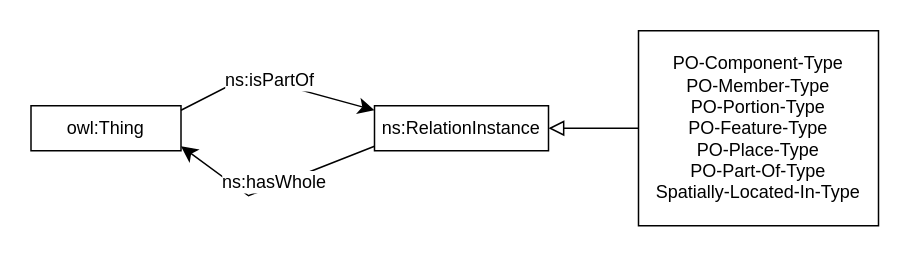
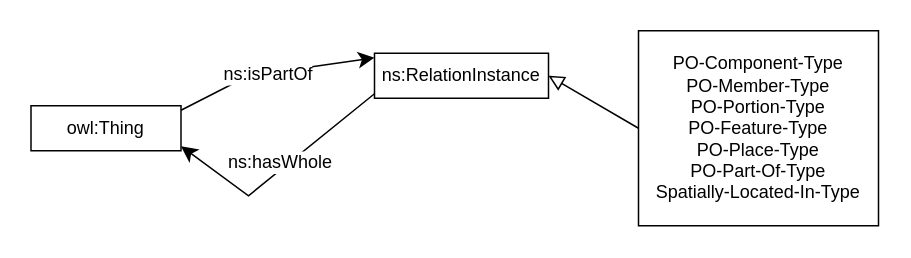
node "ns:RelationInstance": moved (461, 128) -> (461, 76)
